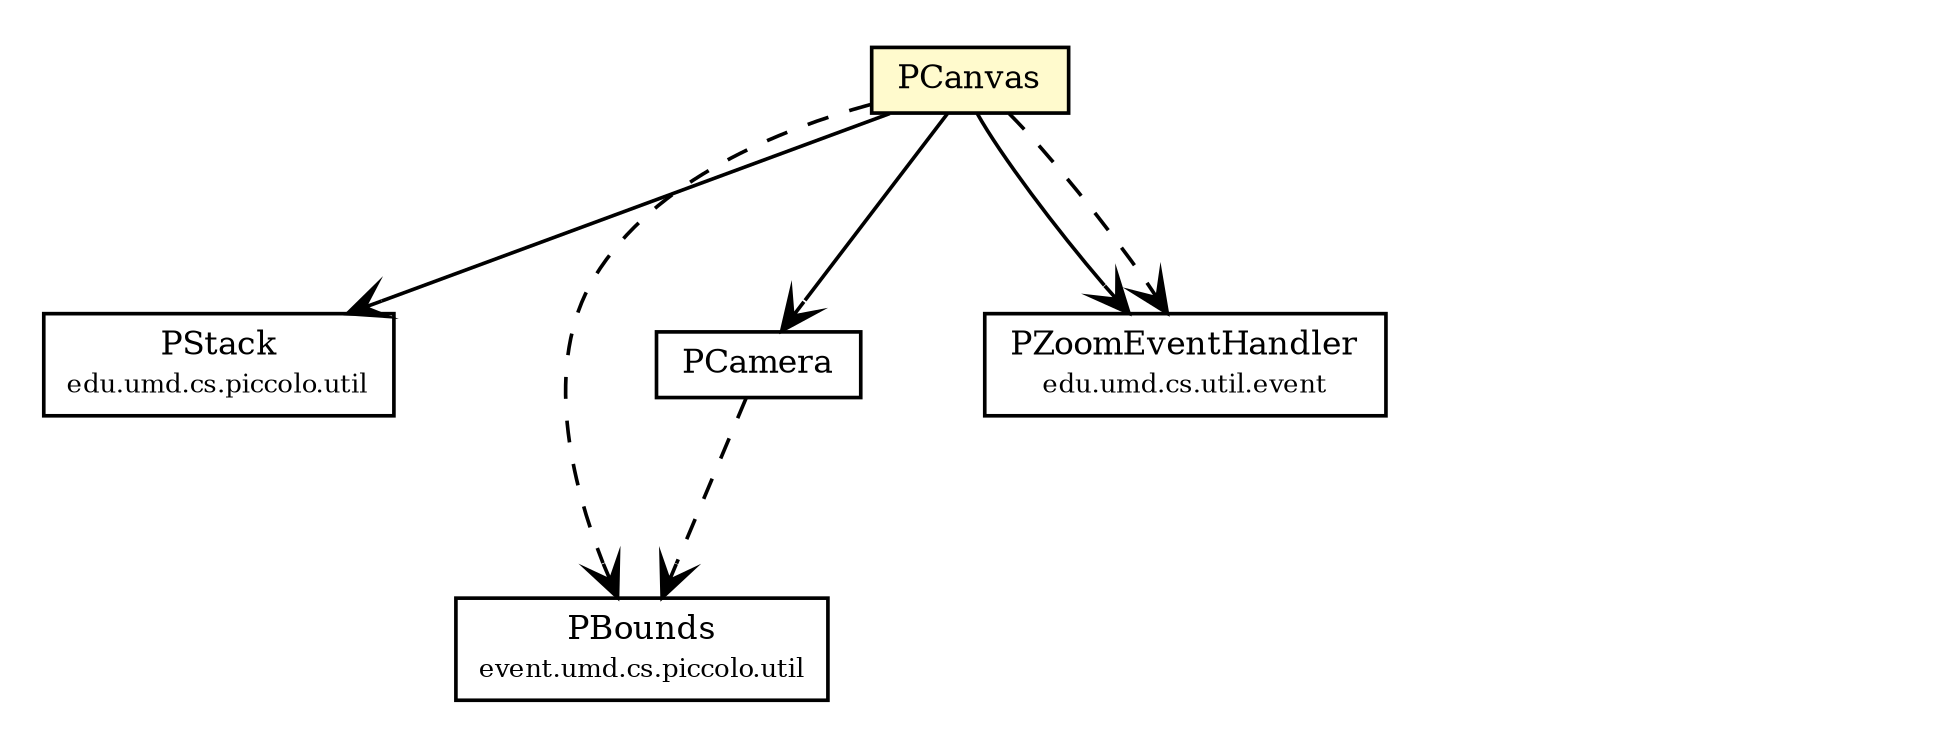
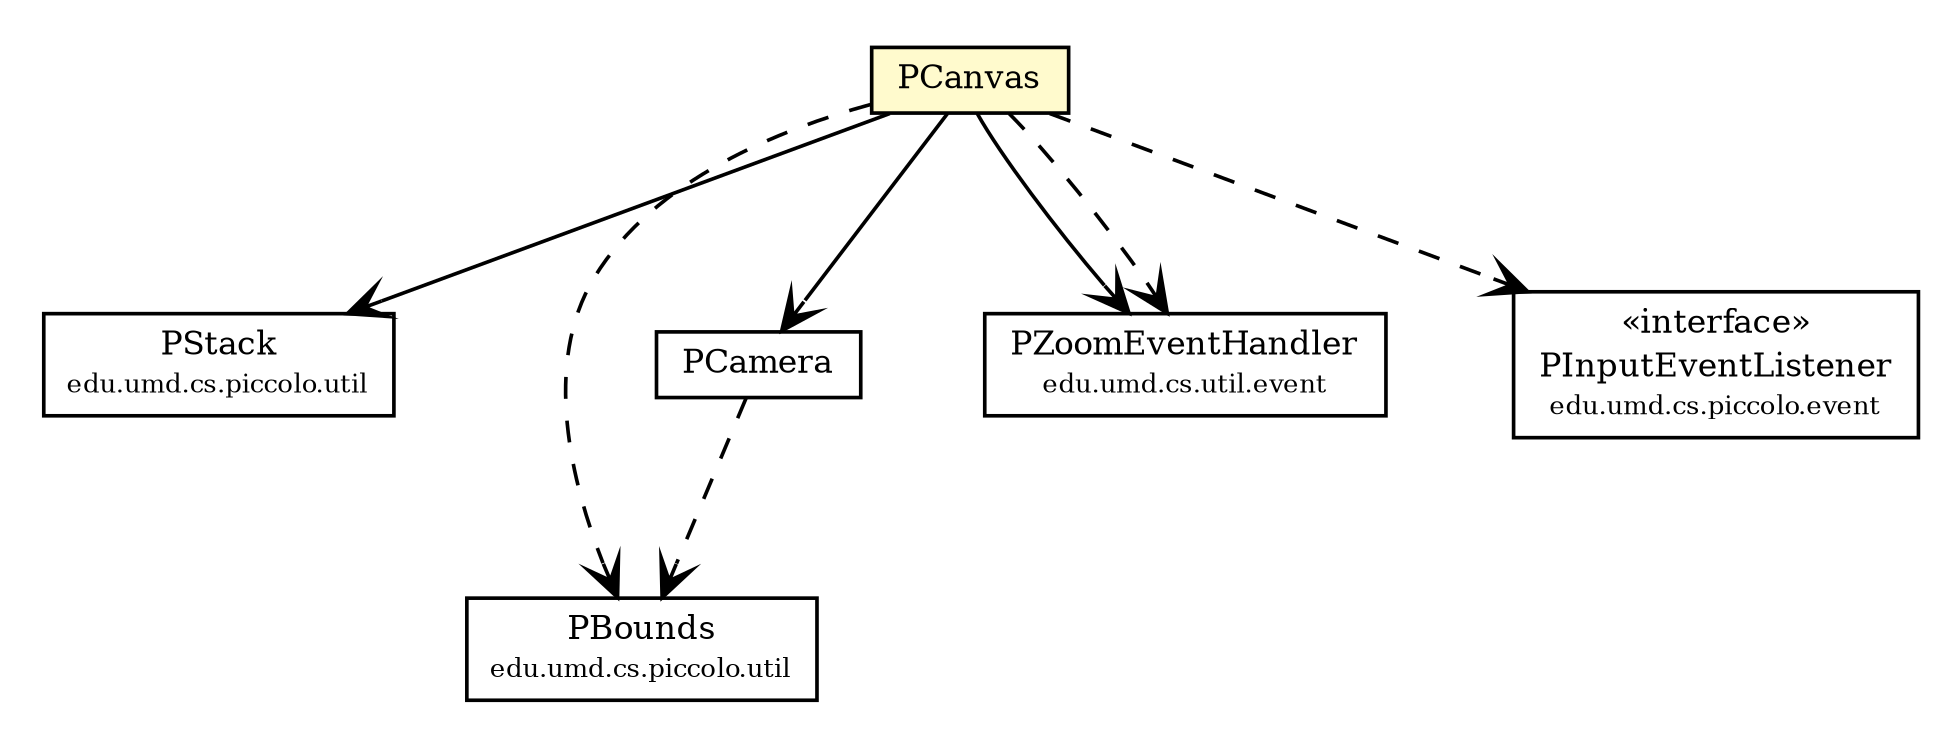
node "PInputEventListener": added
node "PBounds": text "event.umd.cs.piccolo.util" -> "edu.umd.cs.piccolo.util"
